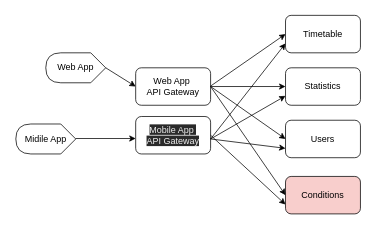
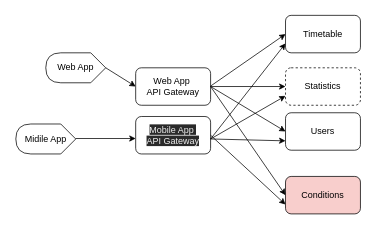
node "Statistics": style solid -> dashed
node "Users": moved (323, 139) -> (323, 132)
